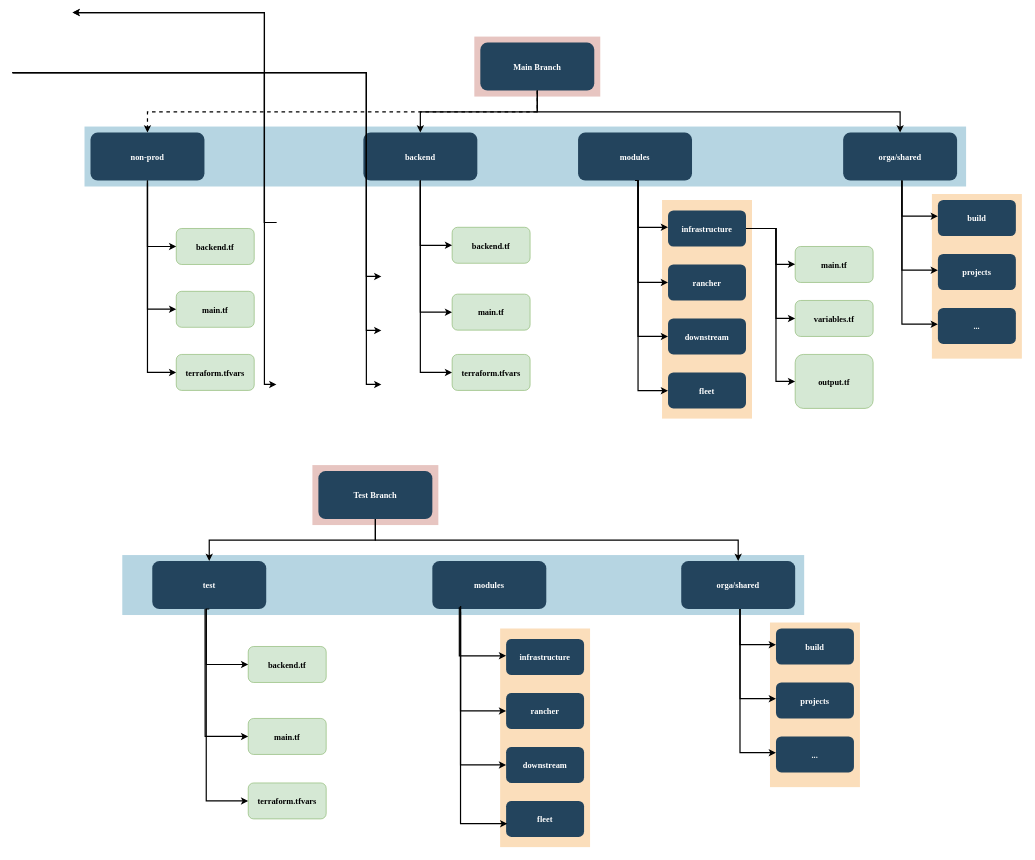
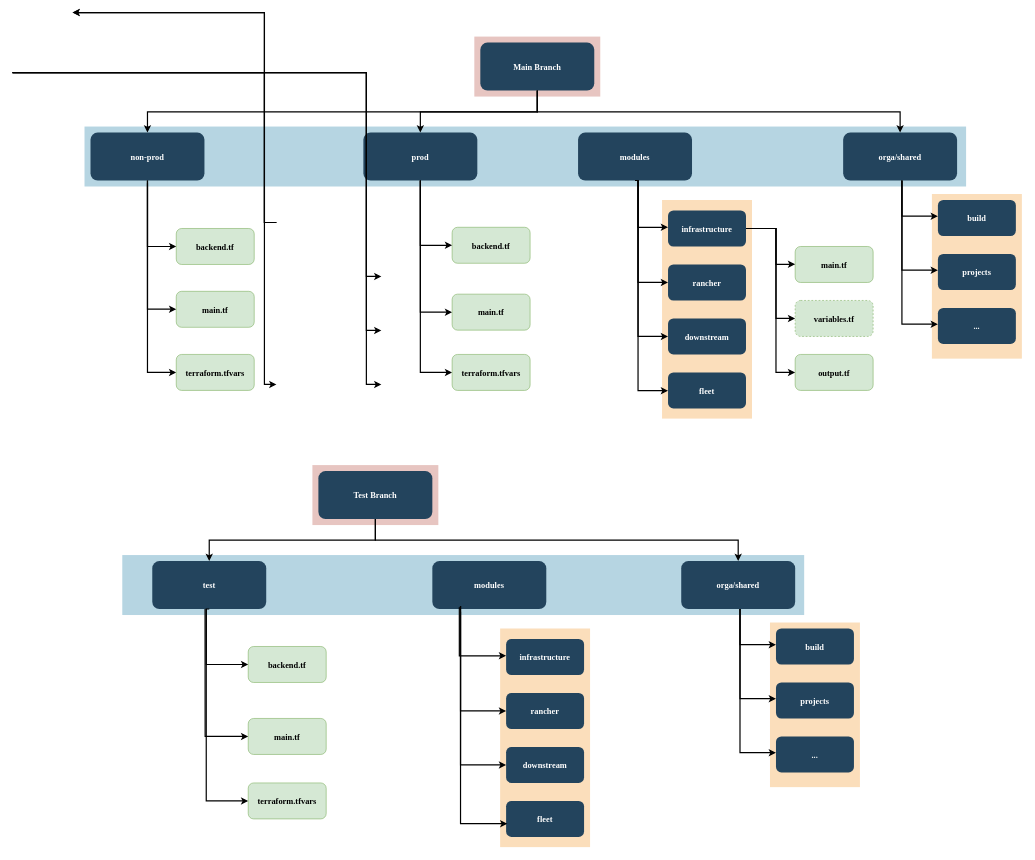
edge "Main Branch" -> "non-prod": style dashed -> solid
node "backend": label "backend" -> "prod"
node "variables.tf": style solid -> dashed
node "output.tf": size 78x54 -> 78x36
